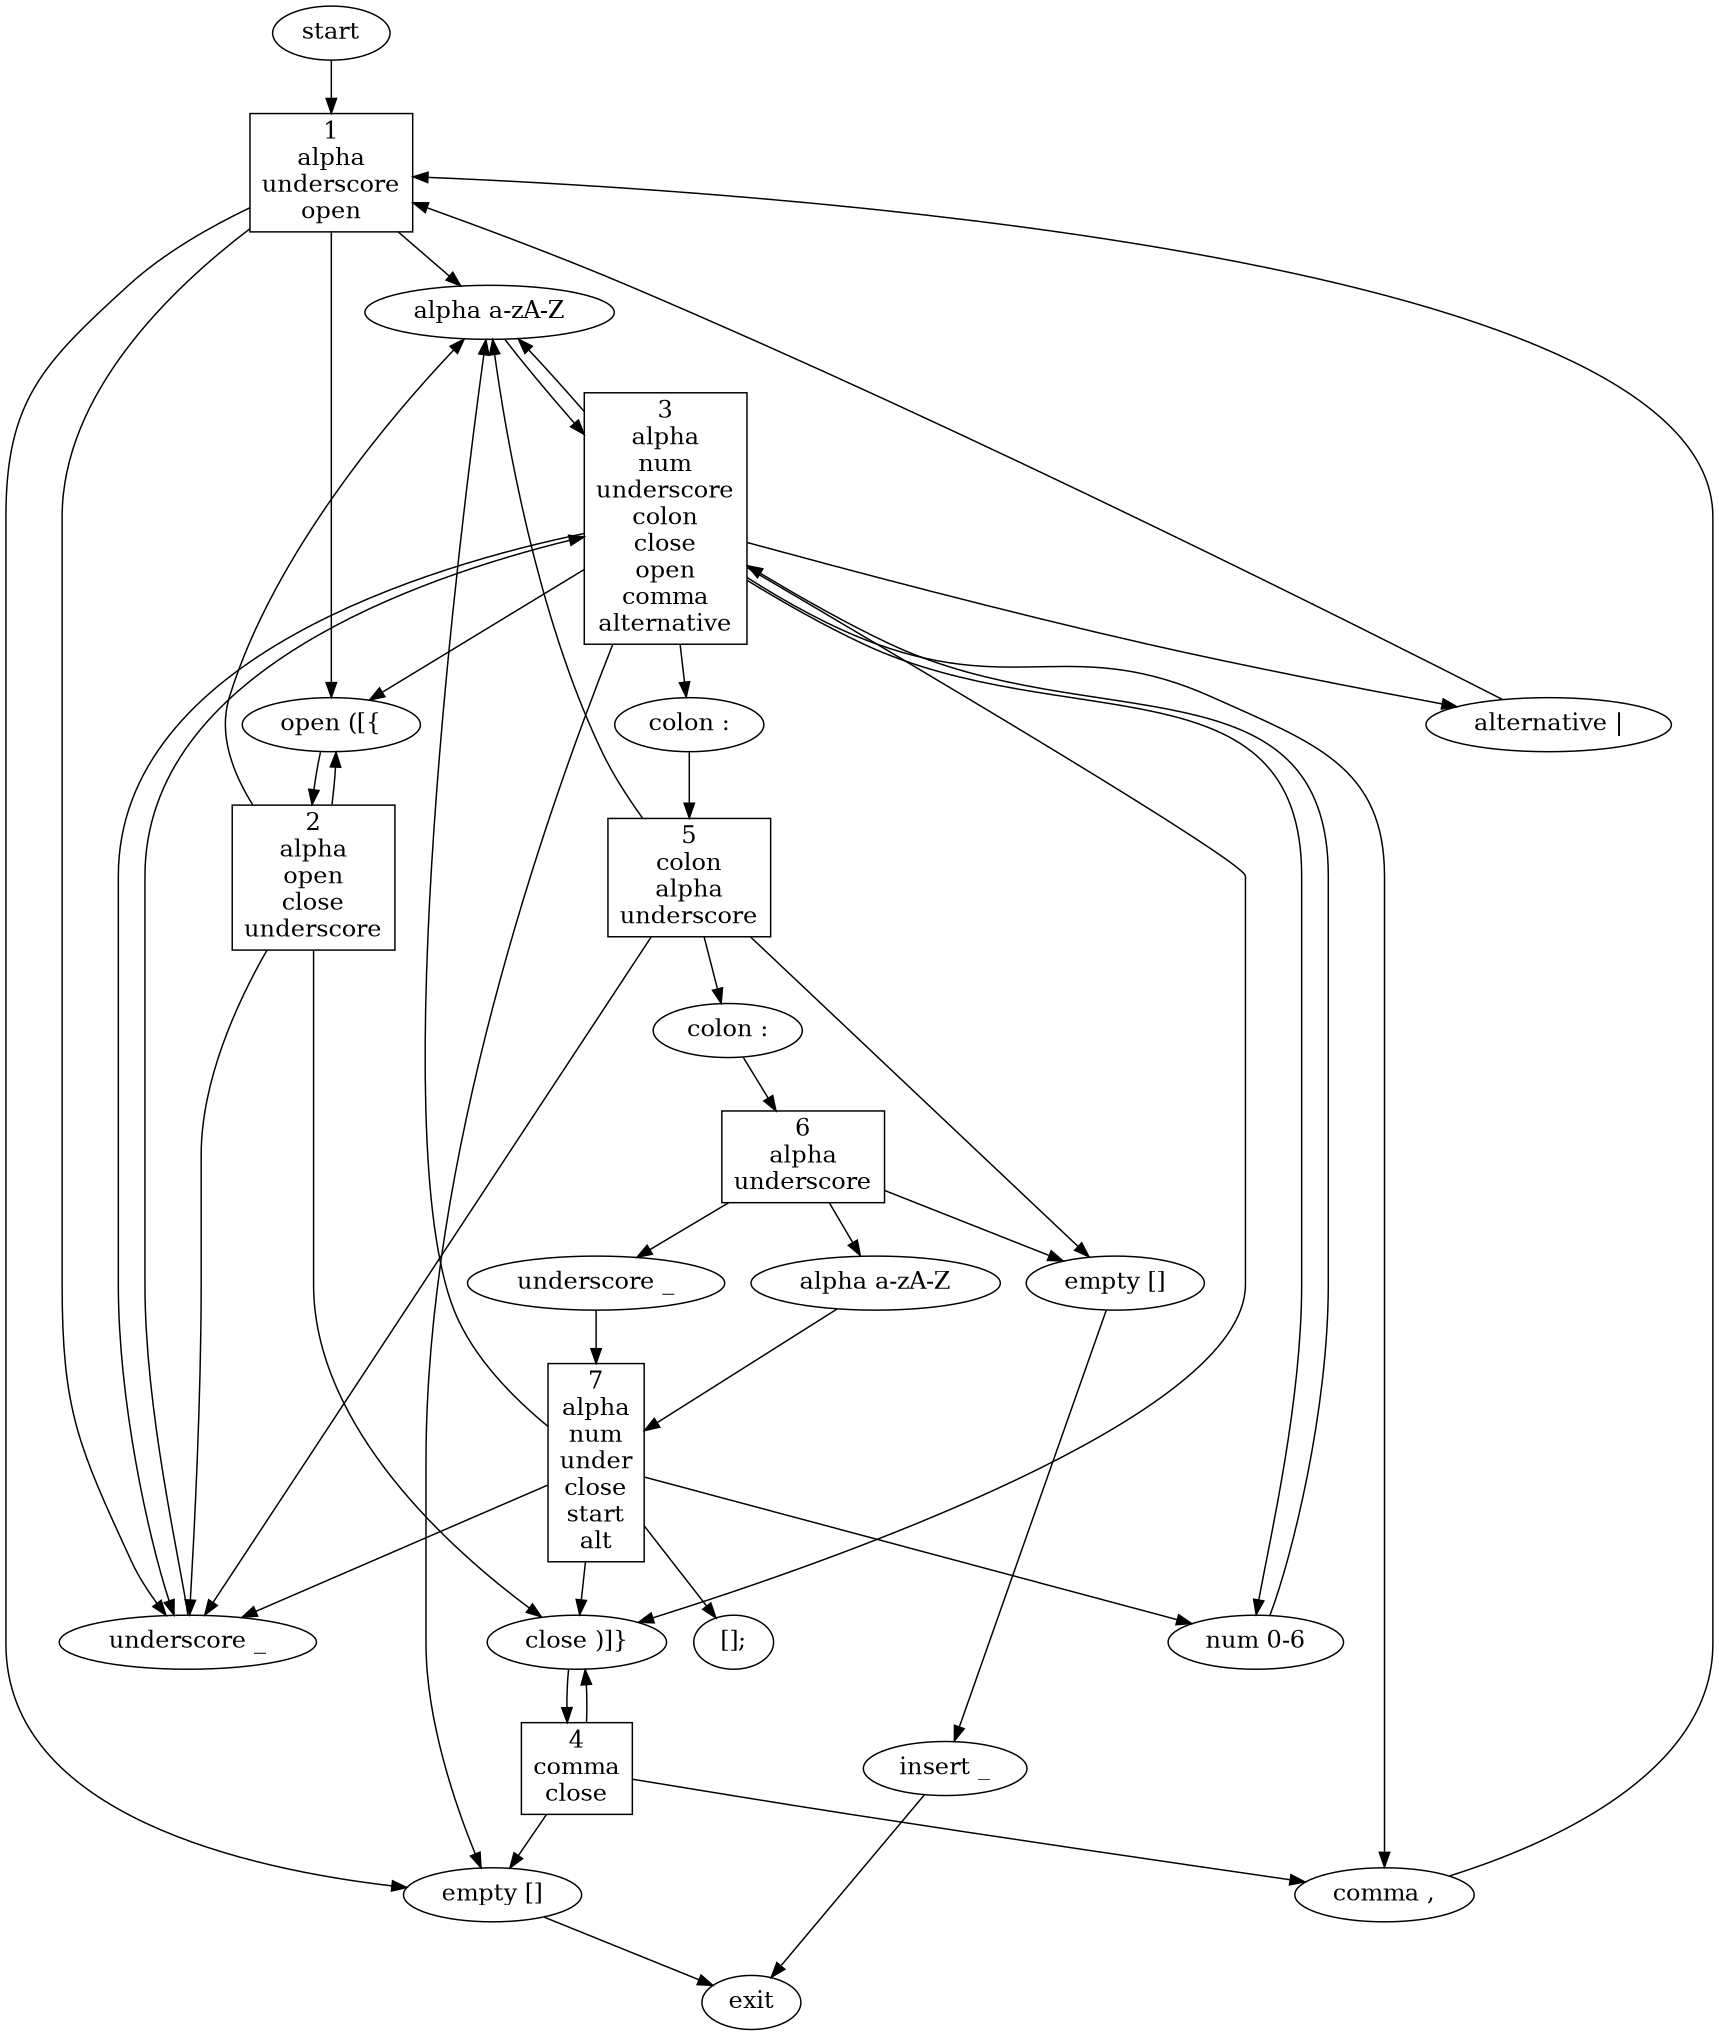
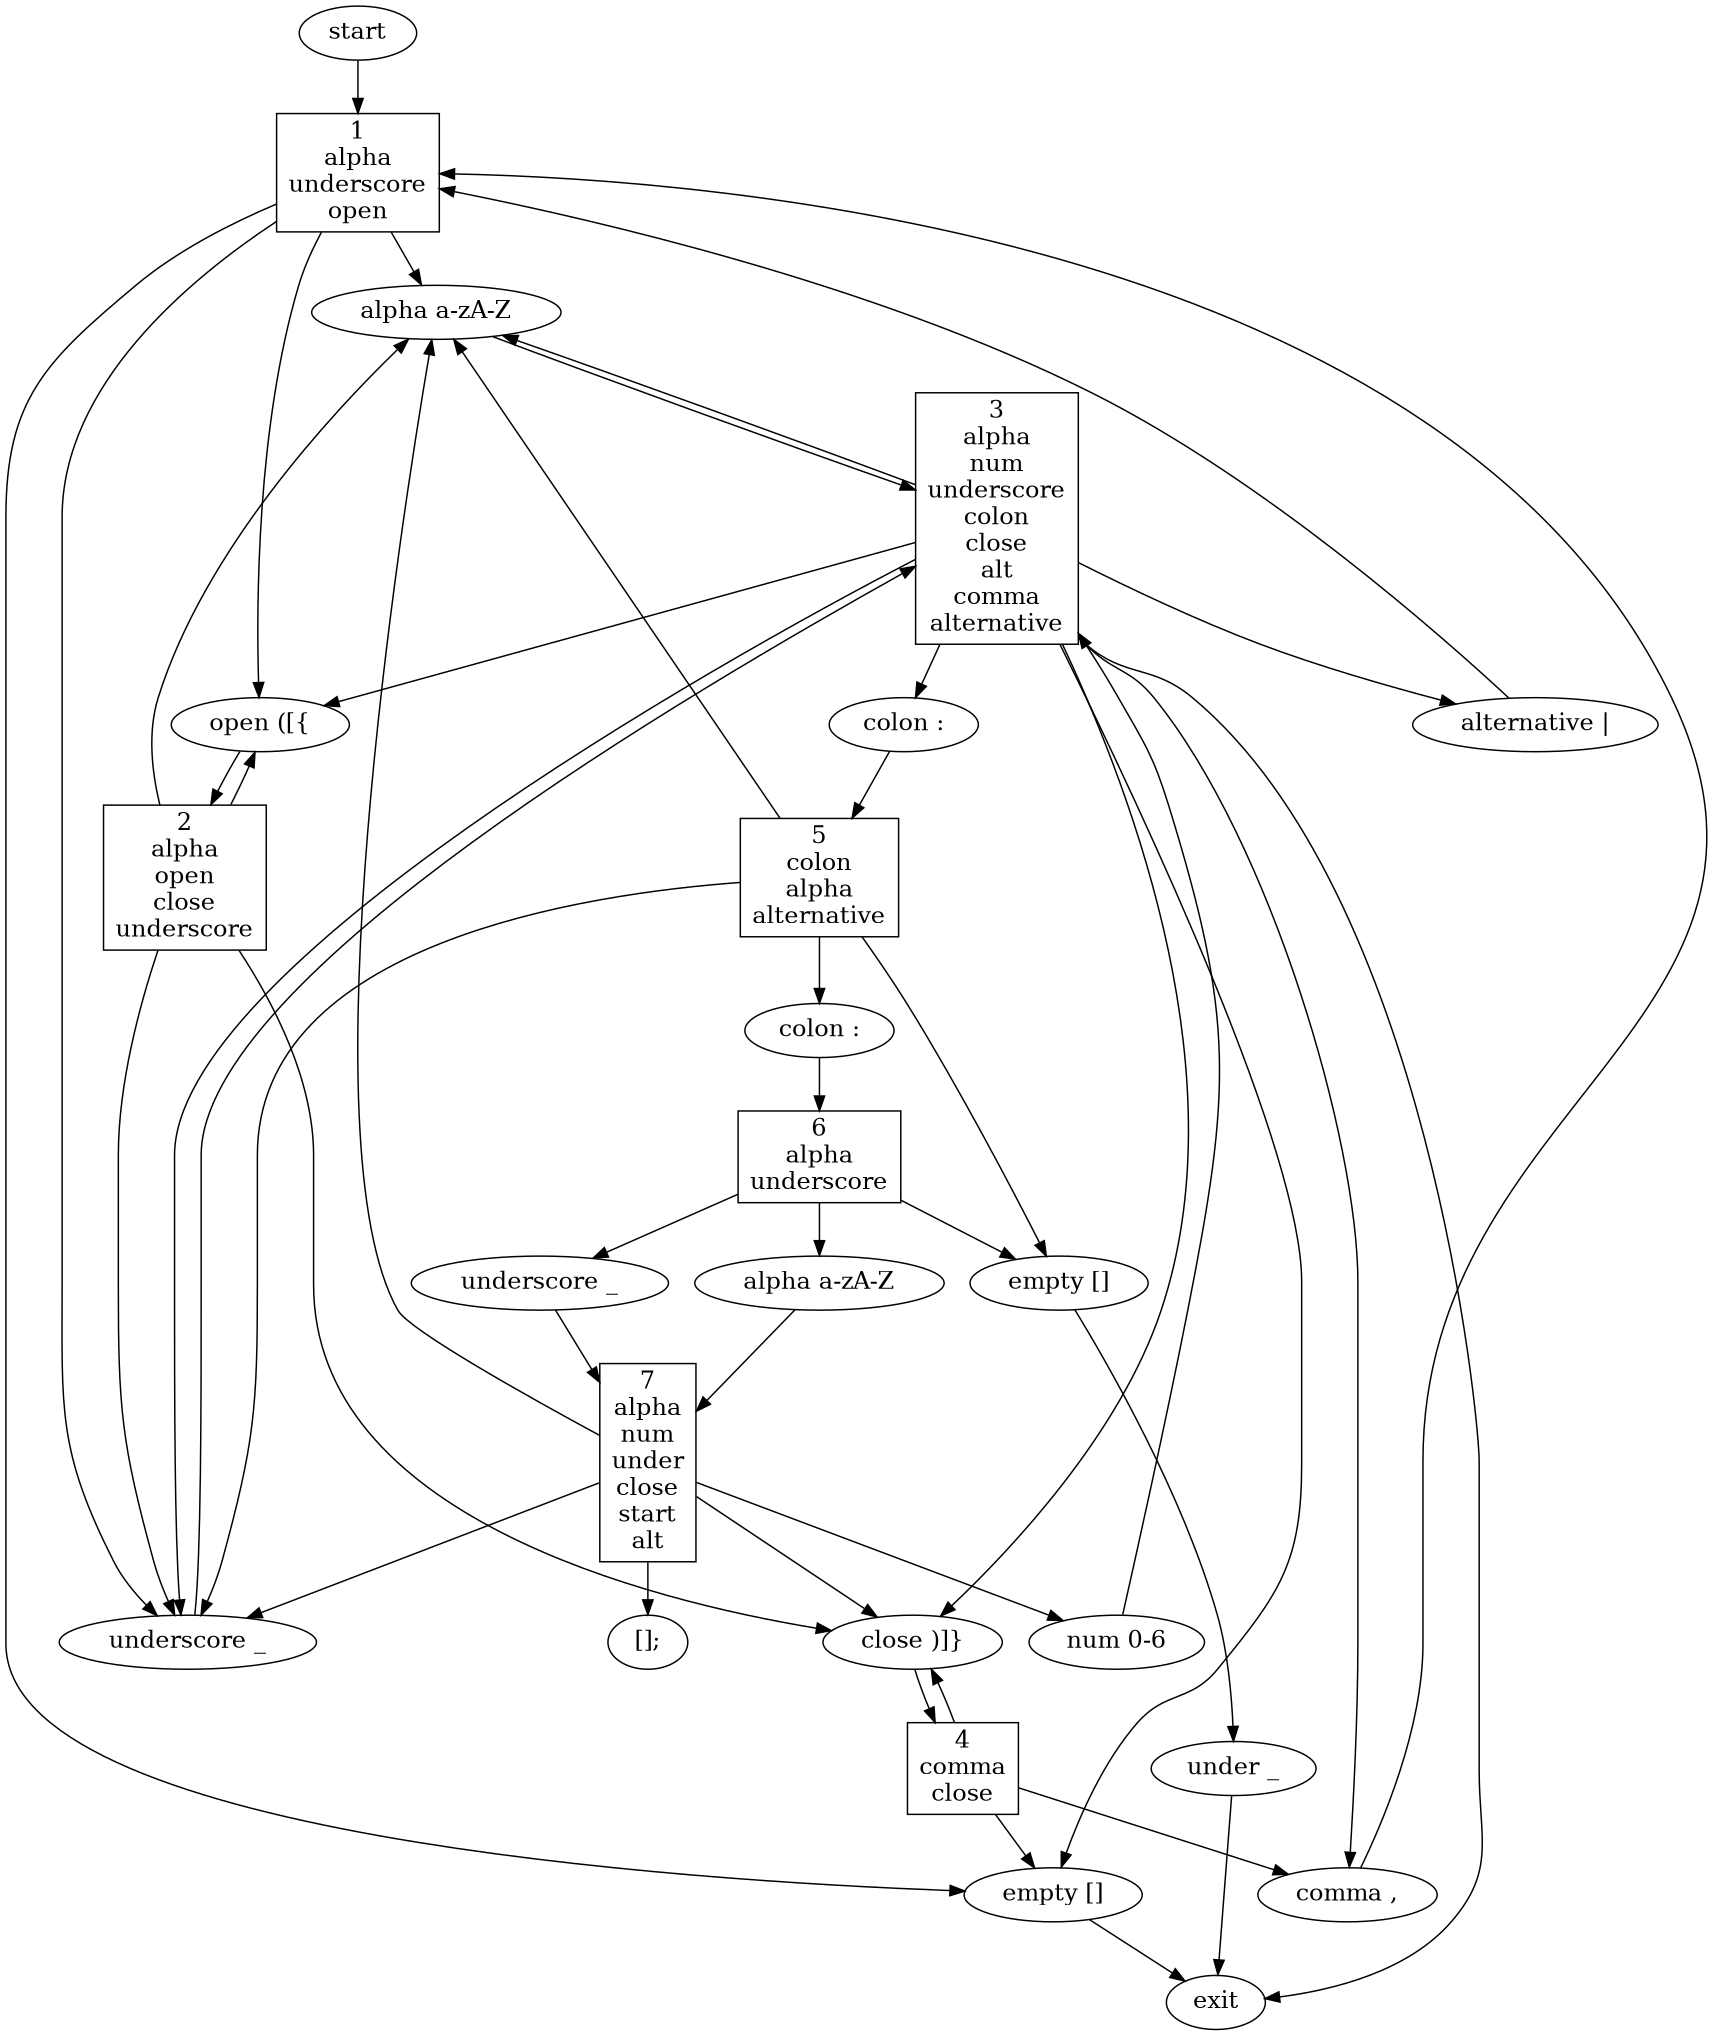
node "3": text "open" -> "alt"
edge "3" -> "num 0-6": now "3" -> "exit"
node "5": text "underscore" -> "alternative"
node "insert _": label "insert _" -> "under _"
